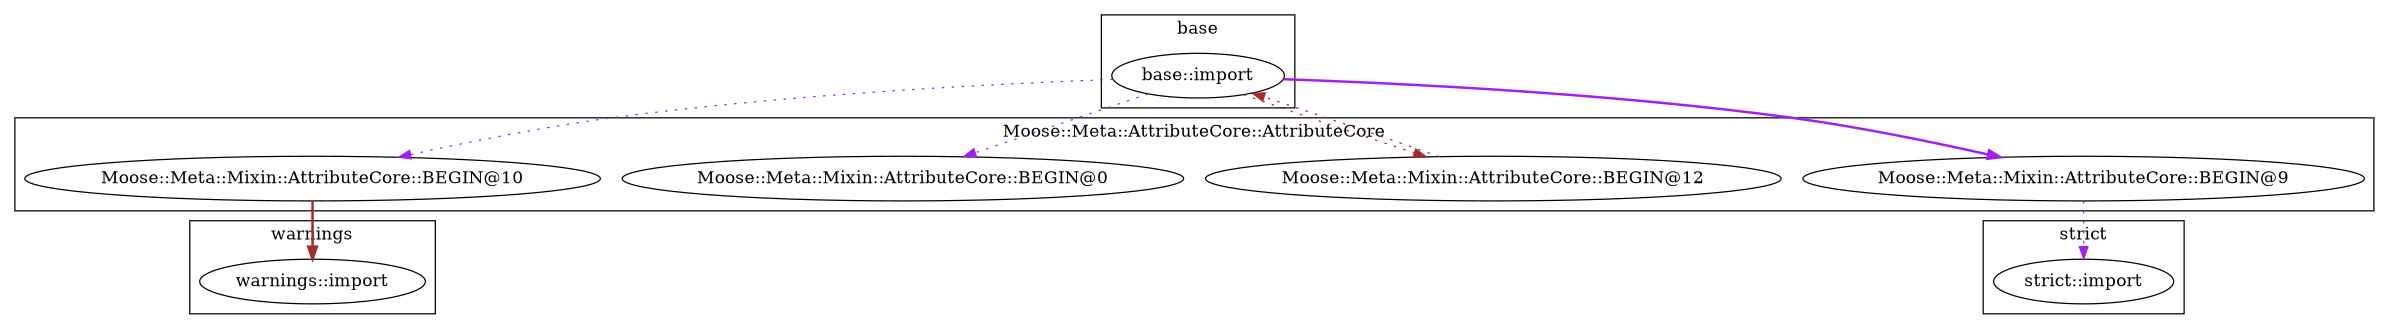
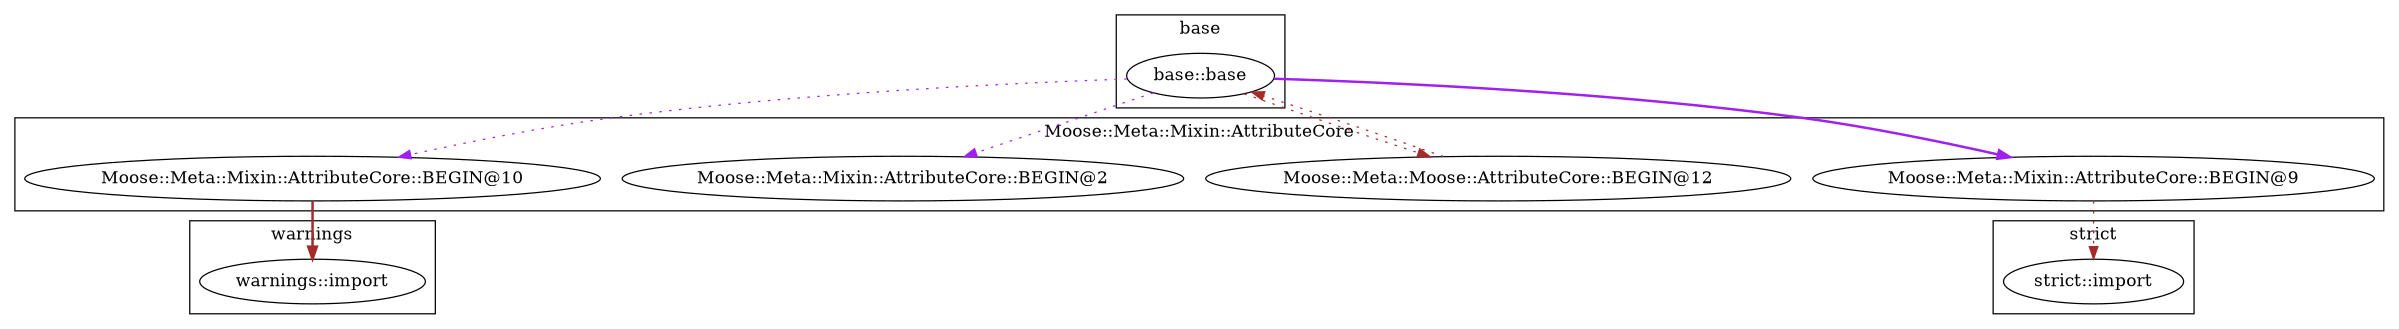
node "base::import": label "base::import" -> "base::base"
cluster "Moose::Meta::AttributeCore::AttributeCore": label "Moose::Meta::AttributeCore::AttributeCore" -> "Moose::Meta::Mixin::AttributeCore"
node "Moose::Meta::Mixin::AttributeCore::BEGIN@0": label "Moose::Meta::Mixin::AttributeCore::BEGIN@0" -> "Moose::Meta::Mixin::AttributeCore::BEGIN@2"
node "Moose::Meta::Mixin::AttributeCore::BEGIN@12": label "Moose::Meta::Mixin::AttributeCore::BEGIN@12" -> "Moose::Meta::Moose::AttributeCore::BEGIN@12"
edge "Moose::Meta::Mixin::AttributeCore::BEGIN@9" -> "strict::import": color purple -> brown
